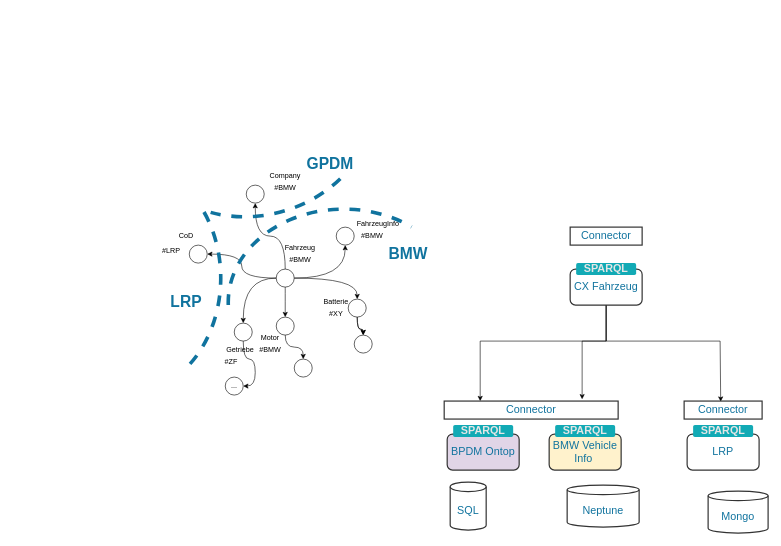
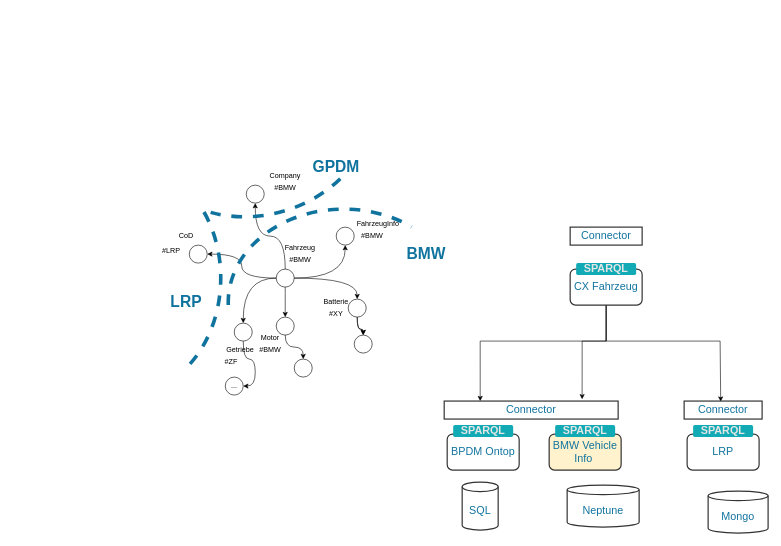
node "GPDM": moved (330, 164) -> (336, 167)
node "BMW": moved (408, 254) -> (426, 254)
node "BPDM Ontop": fillcolor #e1d5e7 -> #ffffff
node "SQL": moved (468, 506) -> (480, 506)
